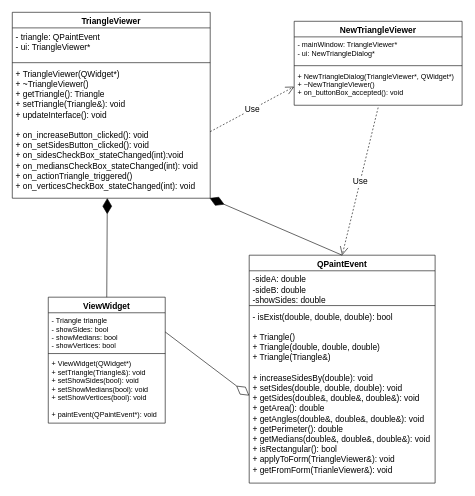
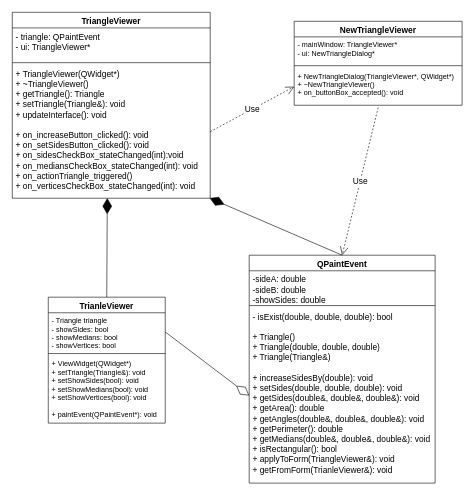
node "ViewWidget": label "ViewWidget" -> "TrianleViewer"
